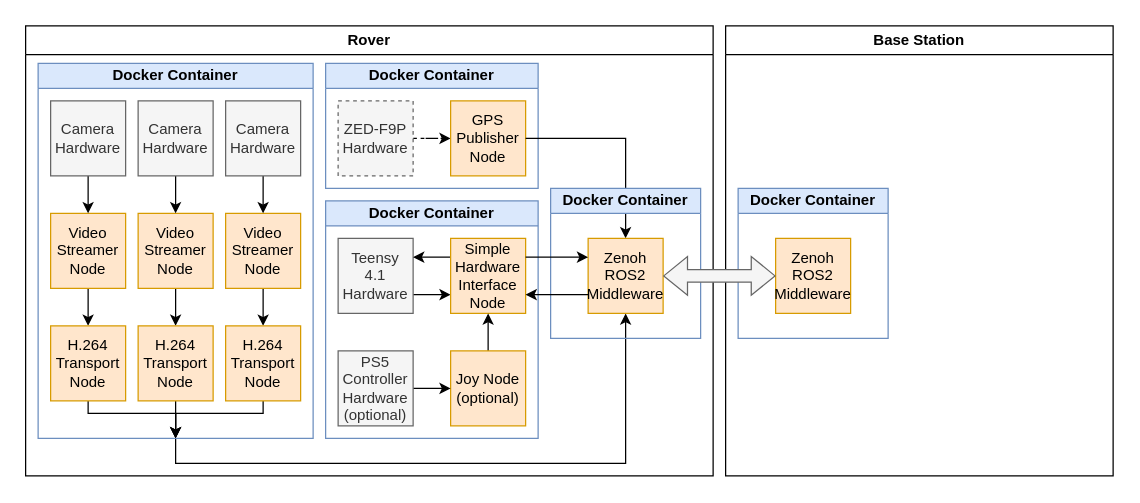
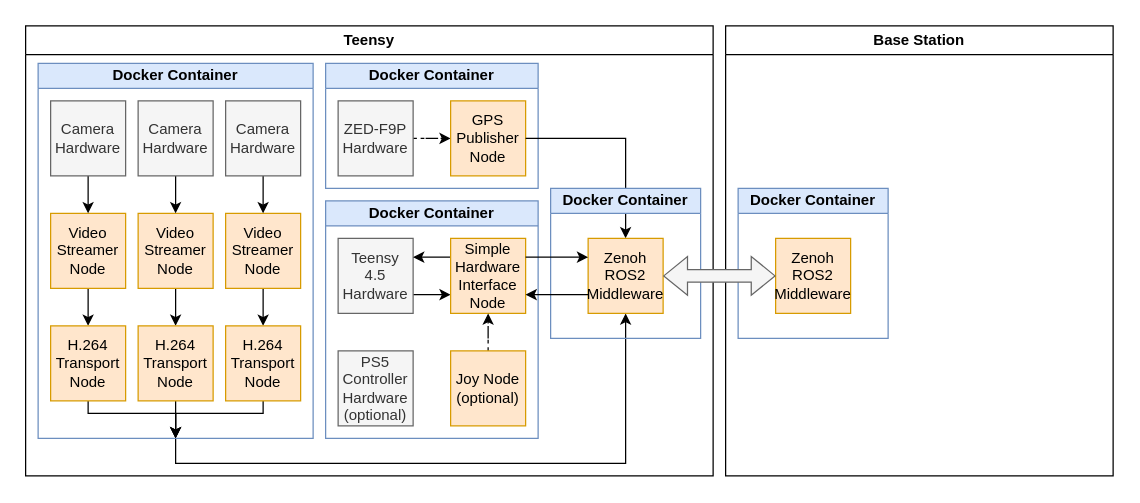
node "Rover": label "Rover" -> "Teensy"
node "ZED-F9P Hardware": style dashed -> solid
node "Teensy 4.1 Hardware": label "Teensy 4.1 Hardware" -> "Teensy 4.5 Hardware"
edge "Joy Node (optional)" -> "Simple Hardware Interface Node": style solid -> dashed
edge "PS5 Controller Hardware (optional)" -> "Joy Node (optional)": removed
